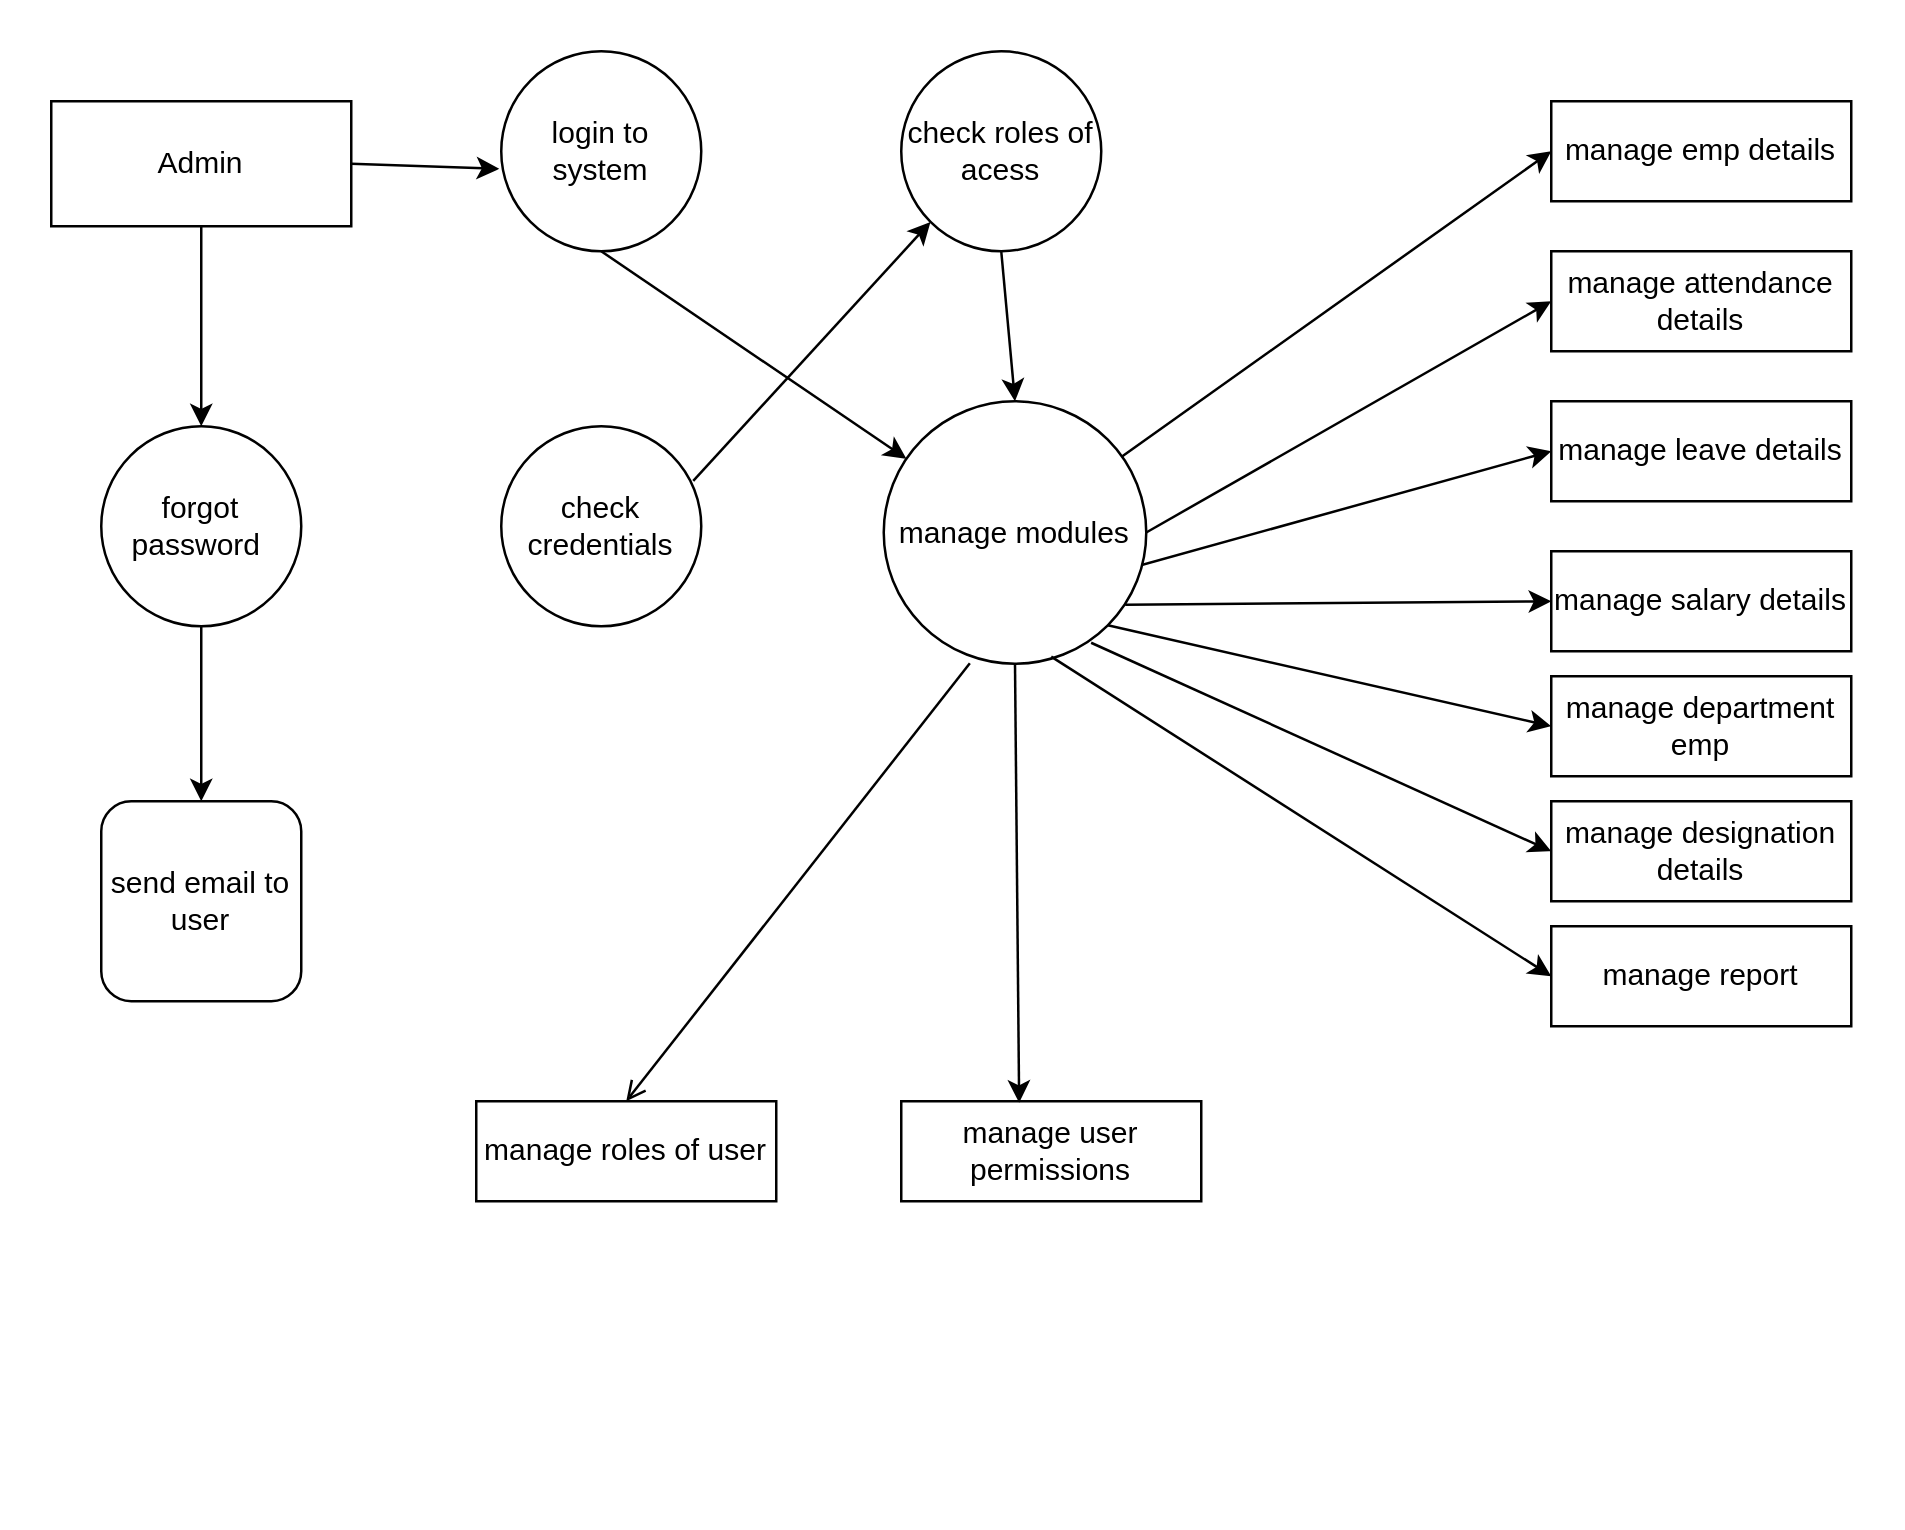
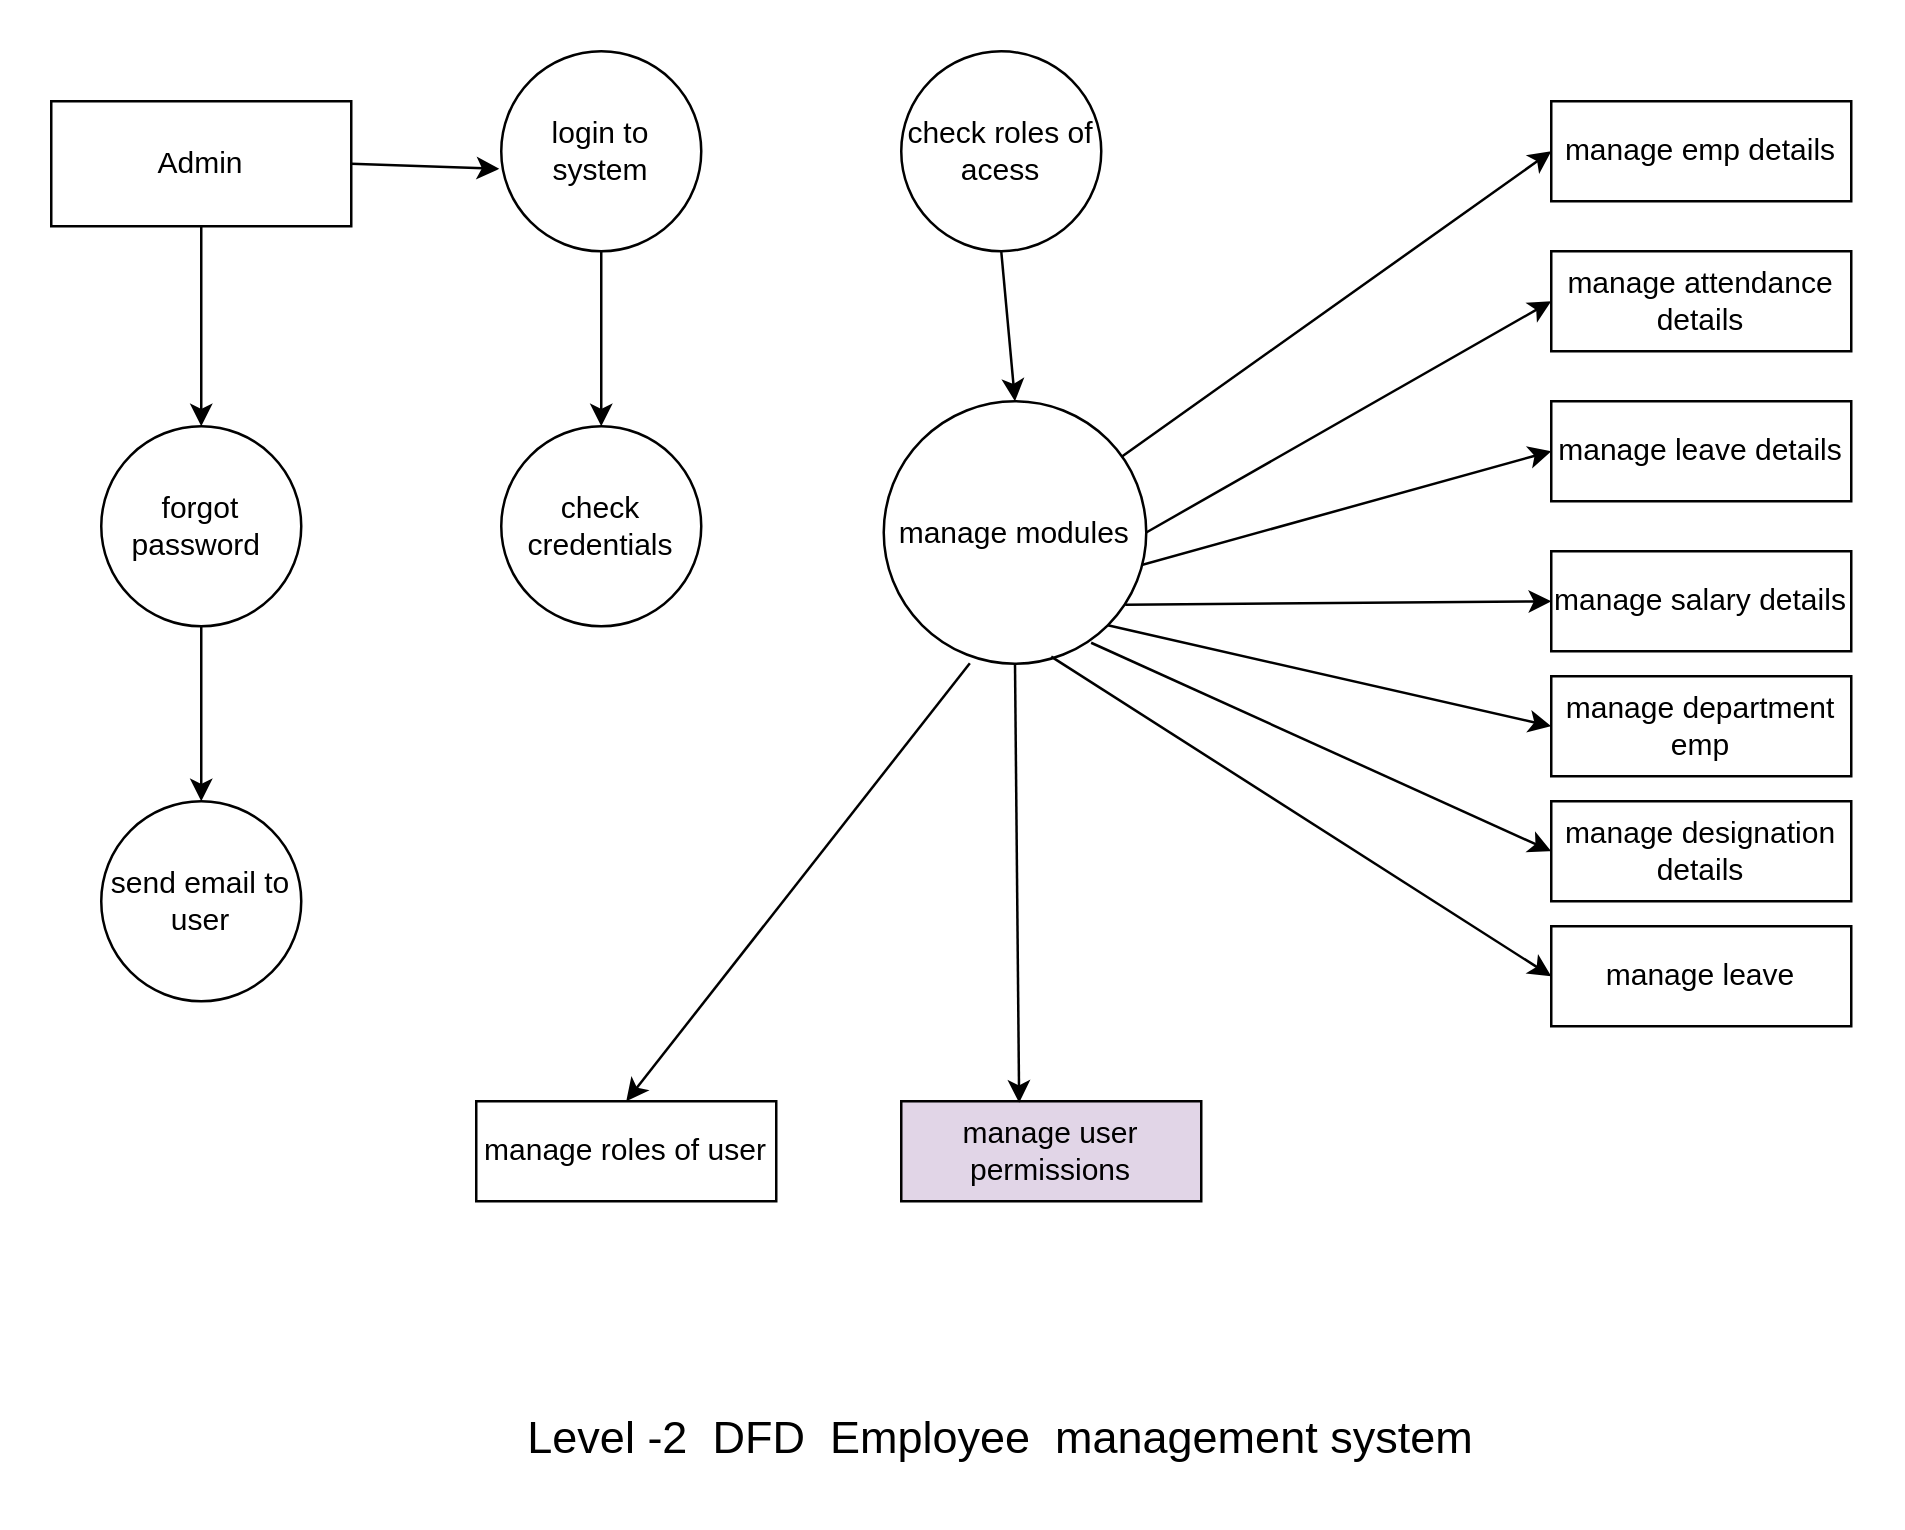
edge "login to system" -> "manage modules": now "login to system" -> "check credentials"
edge "check credentials" -> "check roles of acess": removed
node "send email to user": shape rounded rectangle -> ellipse
node "manage report": label "manage report" -> "manage leave"
edge "manage modules" -> "manage roles of user": arrowhead open -> classic
node "manage user permissions": fillcolor #ffffff -> #e1d5e7
node "Level -2 DFD Employee management system": added
